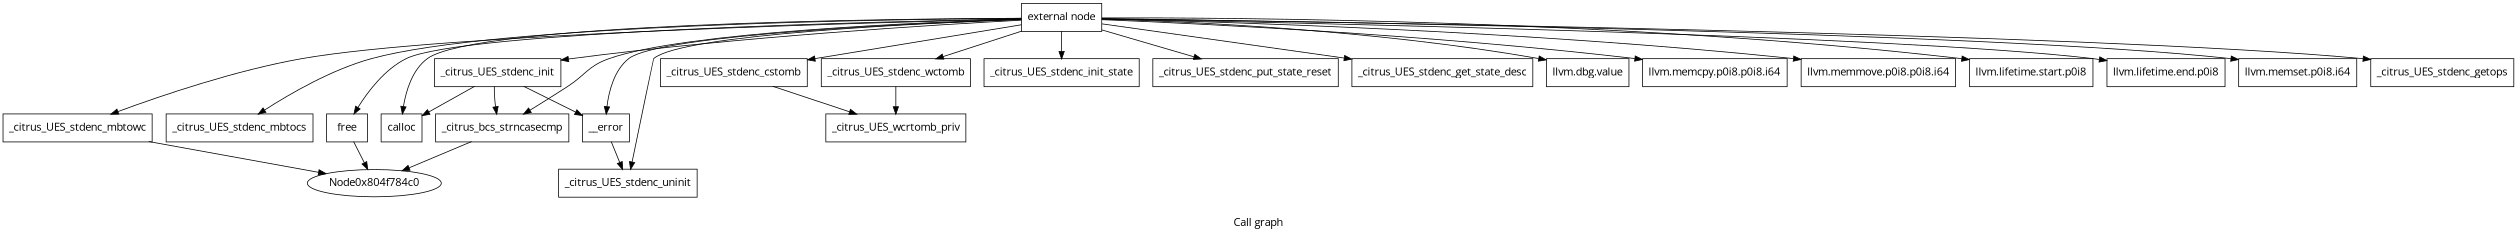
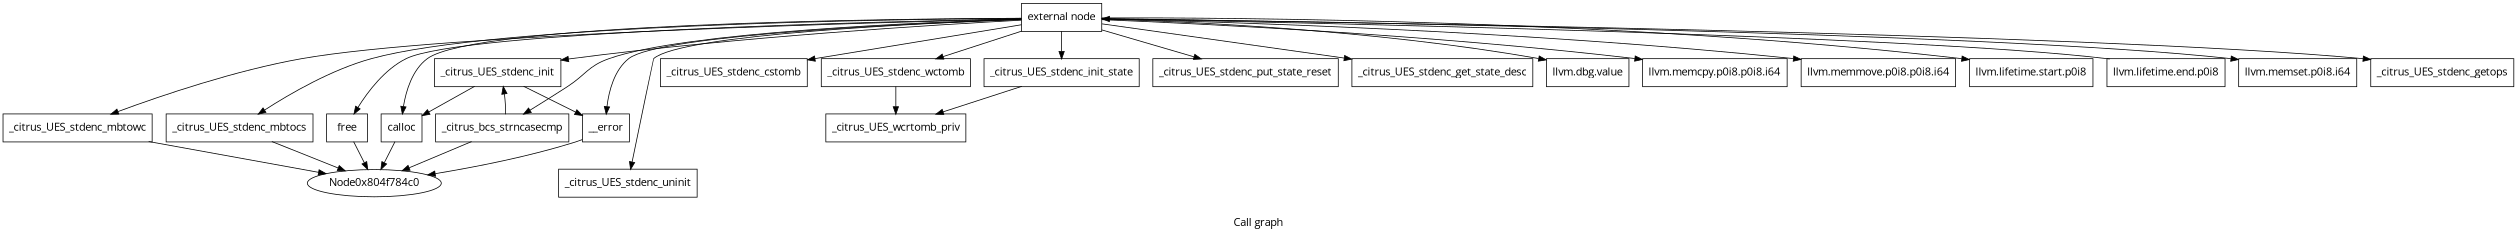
edge "external node" -> "llvm.lifetime.end.p0i8": reversed
edge "_citrus_UES_stdenc_init" -> "_citrus_bcs_strncasecmp": reversed
edge "_citrus_UES_stdenc_cstomb" -> "_citrus_UES_wcrtomb_priv": now "_citrus_UES_stdenc_init_state" -> "_citrus_UES_wcrtomb_priv"
edge "calloc" -> "Node0x804f784c0": added
edge "__error" -> "_citrus_UES_stdenc_uninit": now "__error" -> "Node0x804f784c0"
edge "_citrus_UES_stdenc_mbtocs" -> "Node0x804f784c0": added
